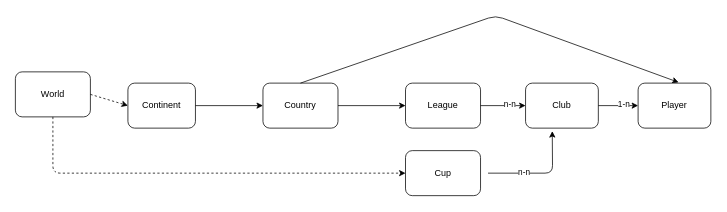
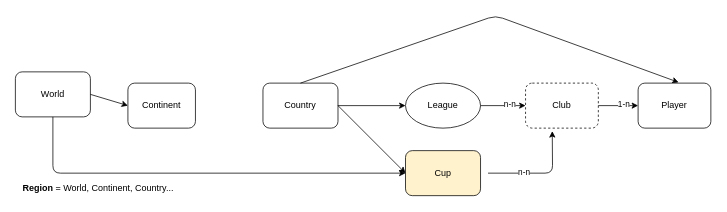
edge "World" -> "Continent": style dashed -> solid
edge "Continent" -> "Country": removed
node "League": shape rounded rectangle -> ellipse
node "Club": style solid -> dashed
edge "Country" -> "Cup": added
edge "World" -> "Cup": style dashed -> solid
node "Cup": fillcolor #ffffff -> #fff2cc
node "Region = World, Continent, Country...": added
